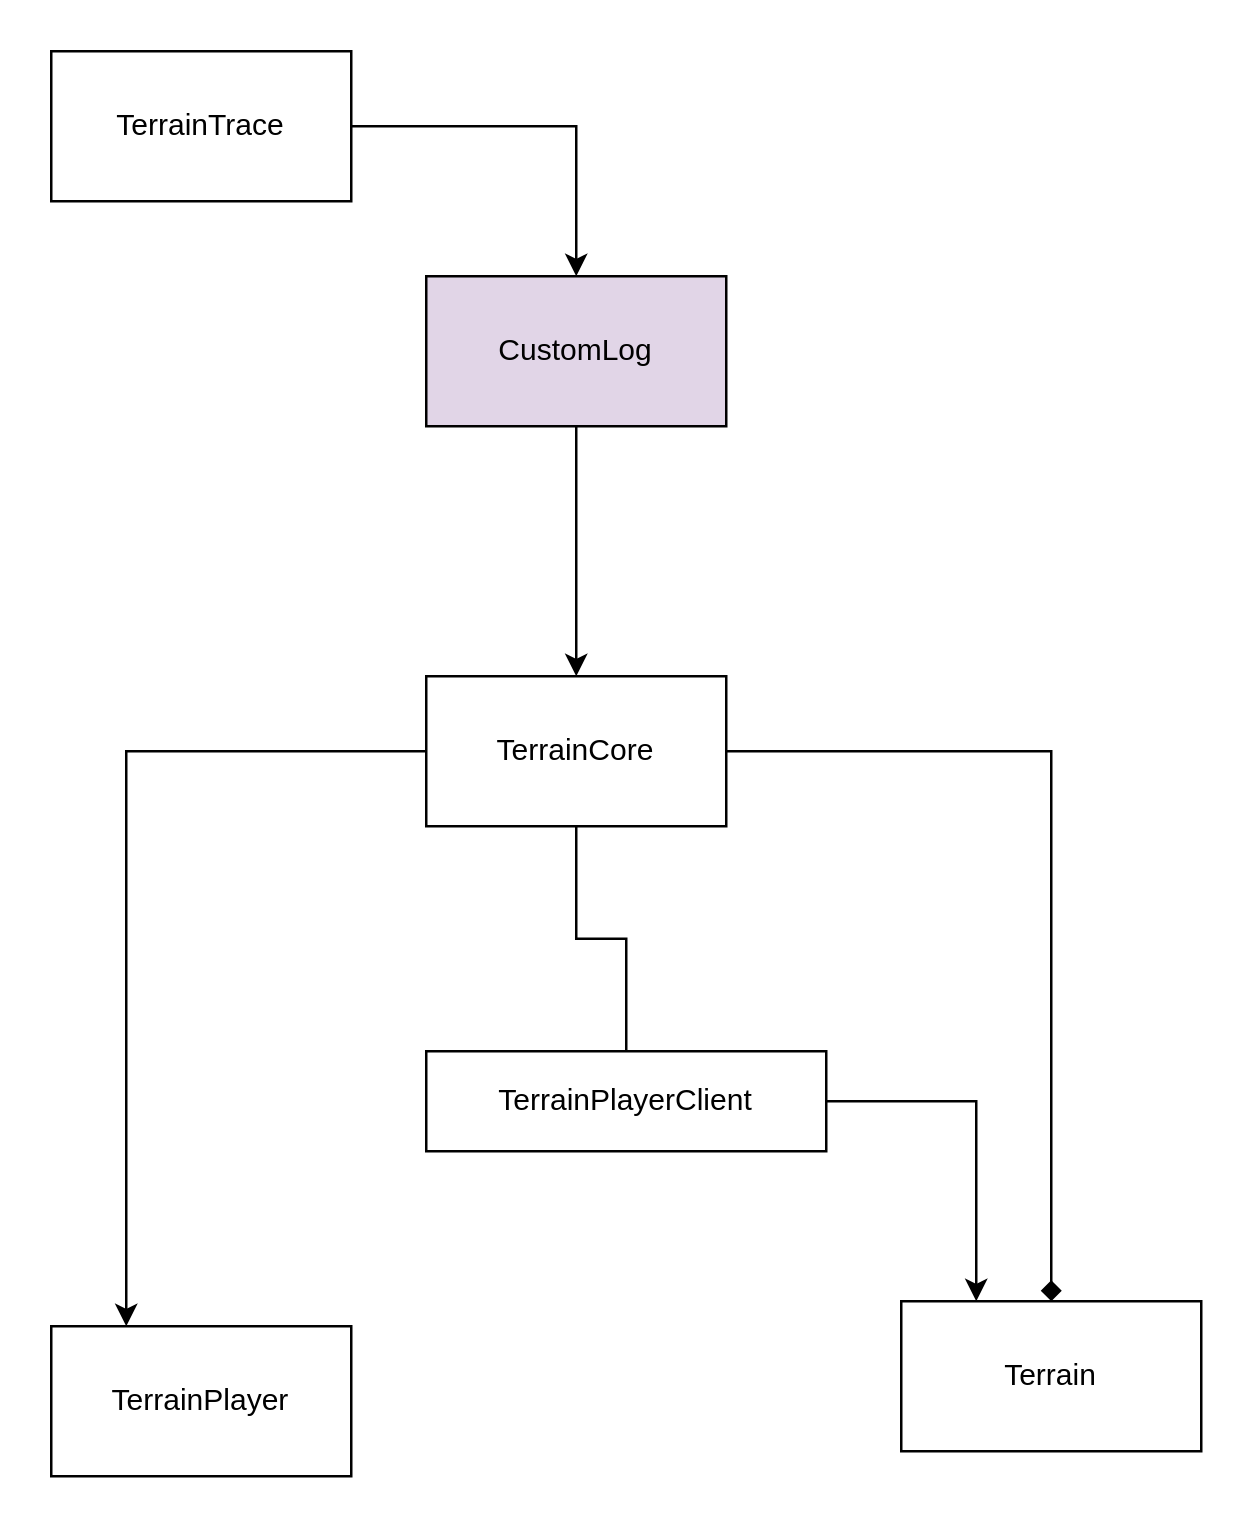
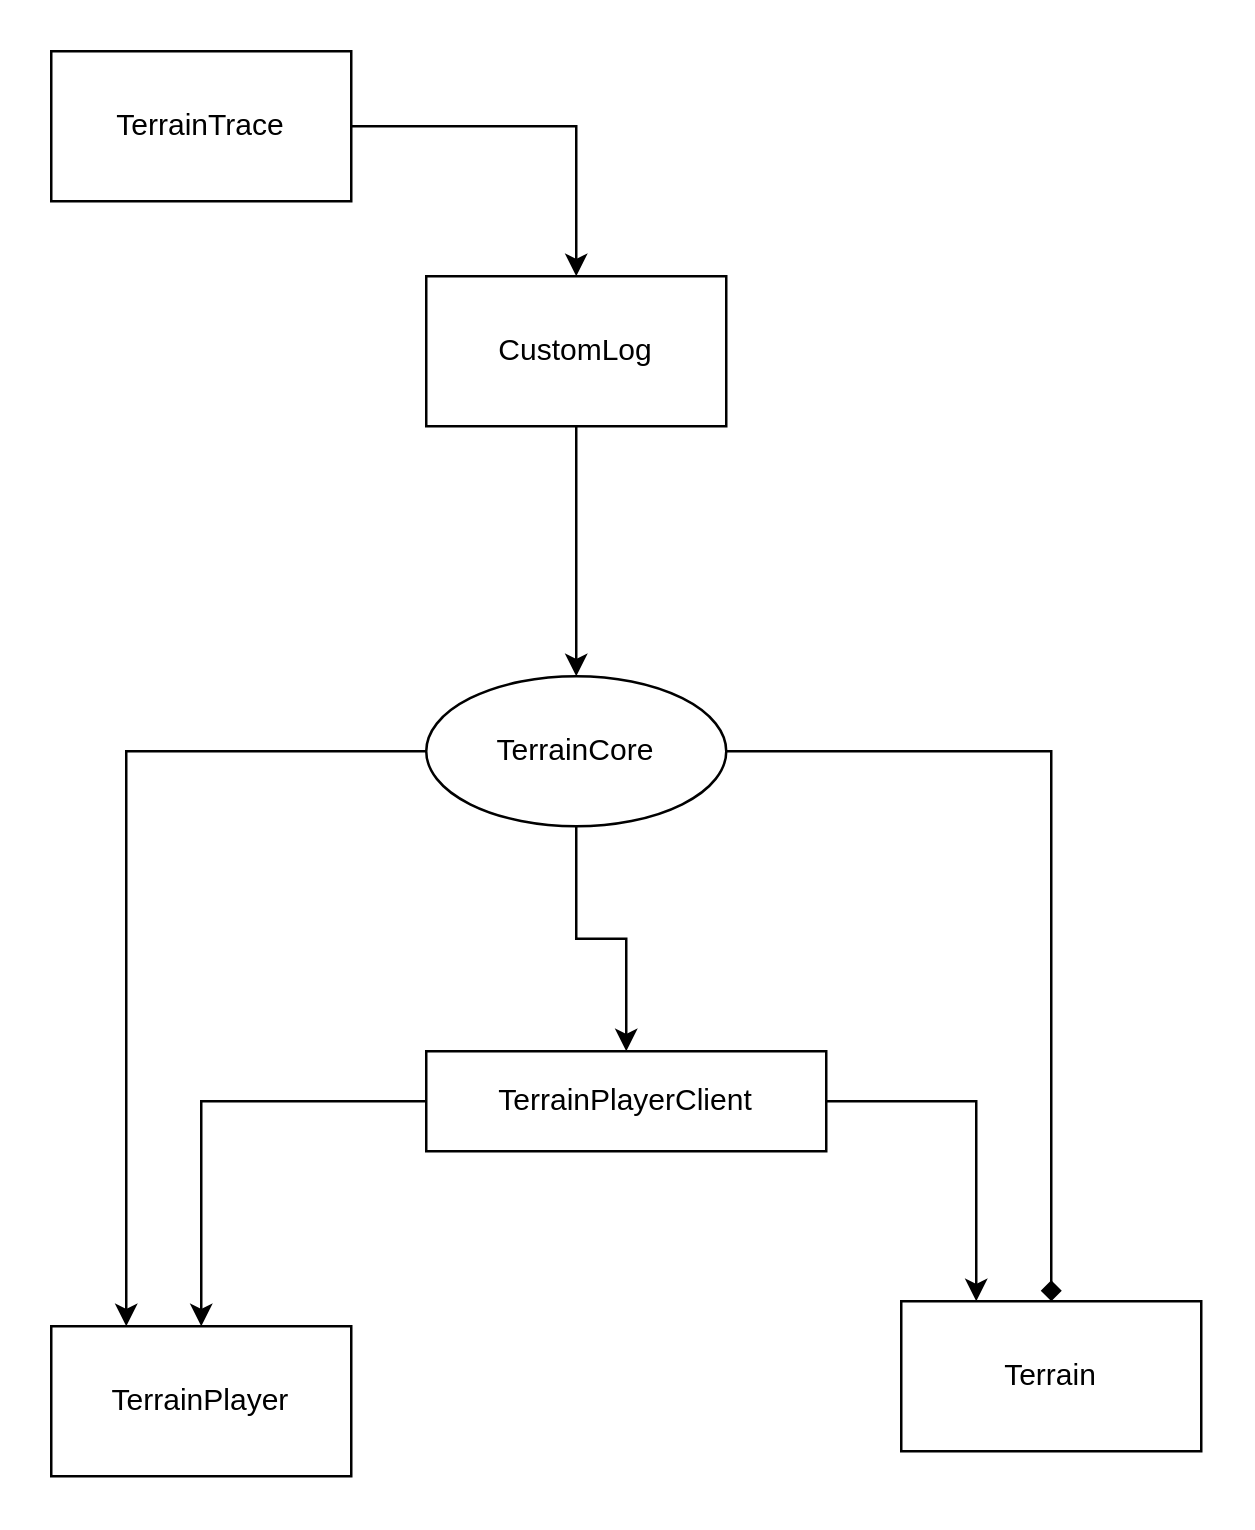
node "CustomLog": fillcolor #e1d5e7 -> #ffffff
node "TerrainCore": shape rectangle -> ellipse
edge "TerrainCore" -- "TerrainPlayerClient": arrowhead none -> classic
edge "TerrainPlayerClient" -> "TerrainPlayer": added
